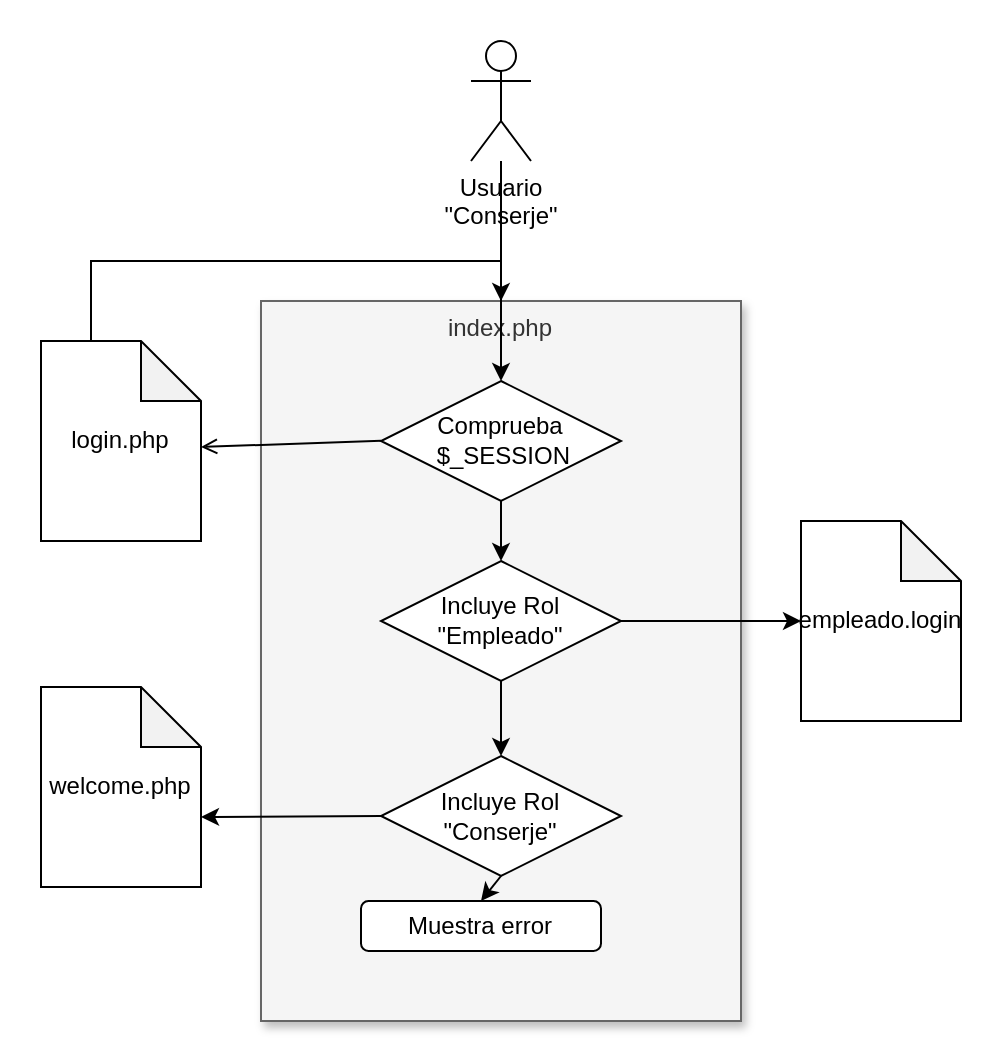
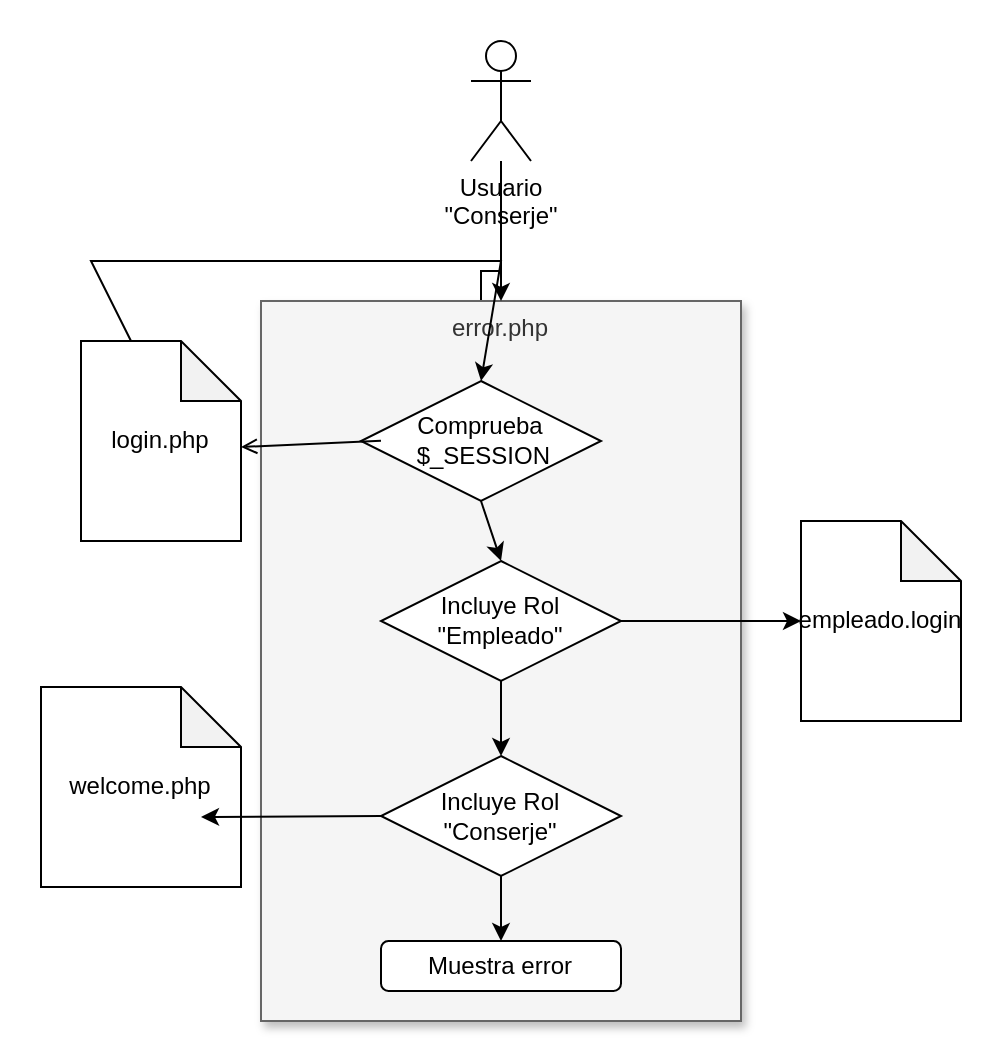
node "index.php": label "index.php" -> "error.php"
node "login.php": moved (121, 441) -> (161, 441)
node "Comprueba $_SESSION": moved (501, 441) -> (481, 441)
node "welcome.php": size 160x200 -> 200x200
node "Muestra error": moved (481, 926) -> (501, 966)
